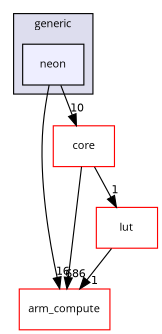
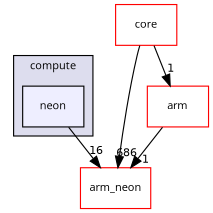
cluster "generic": label "generic" -> "compute"
edge "neon" -> "core": removed
node "lut": label "lut" -> "arm"
node "arm_compute": label "arm_compute" -> "arm_neon"
